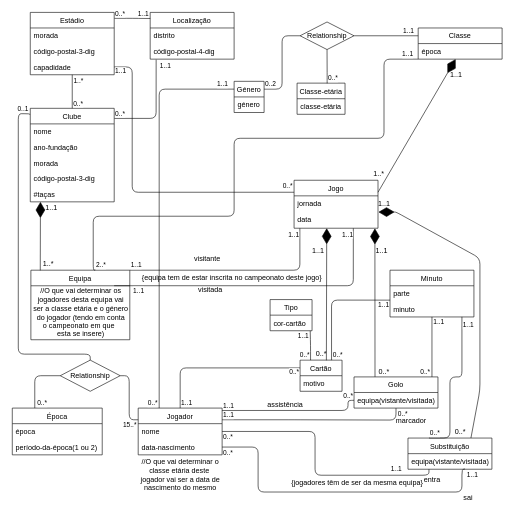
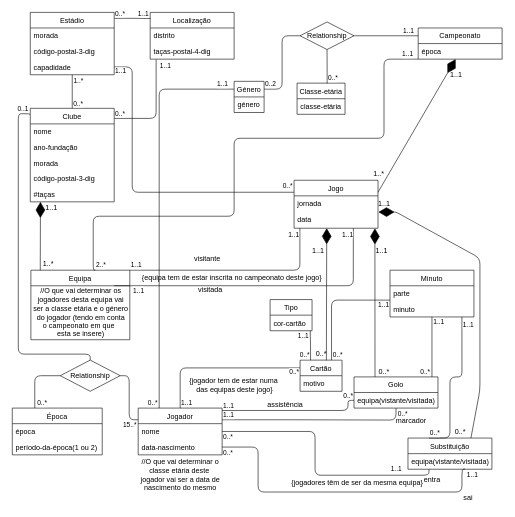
node "Classe": label "Classe" -> "Campeonato"
node "código-postal-4-dig": label "código-postal-4-dig" -> "taças-postal-4-dig"
node "{jogador tem de estar numa das equipas deste jogo}": added
